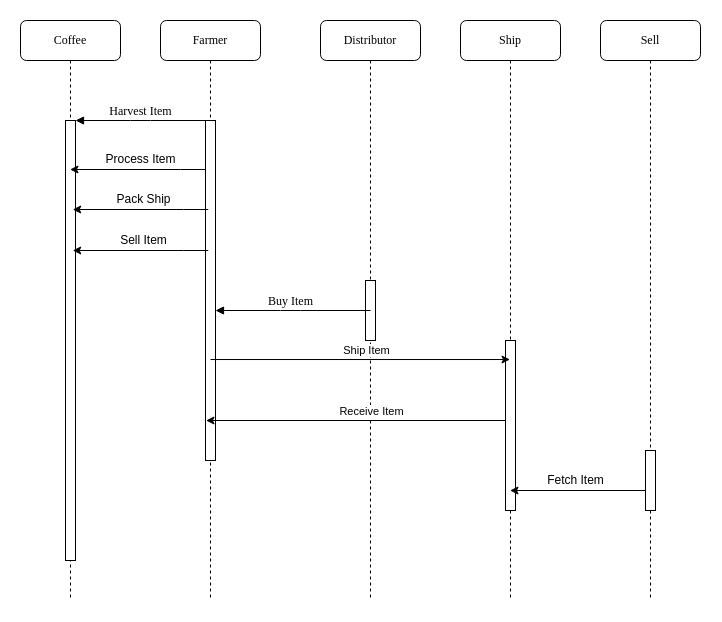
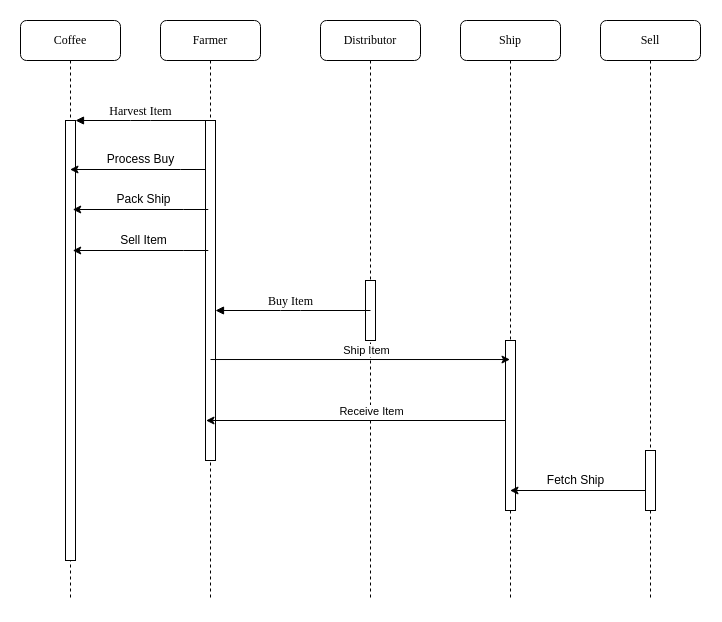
node "Process Item": label "Process Item" -> "Process Buy"
node "Fetch Item": label "Fetch Item" -> "Fetch Ship"
